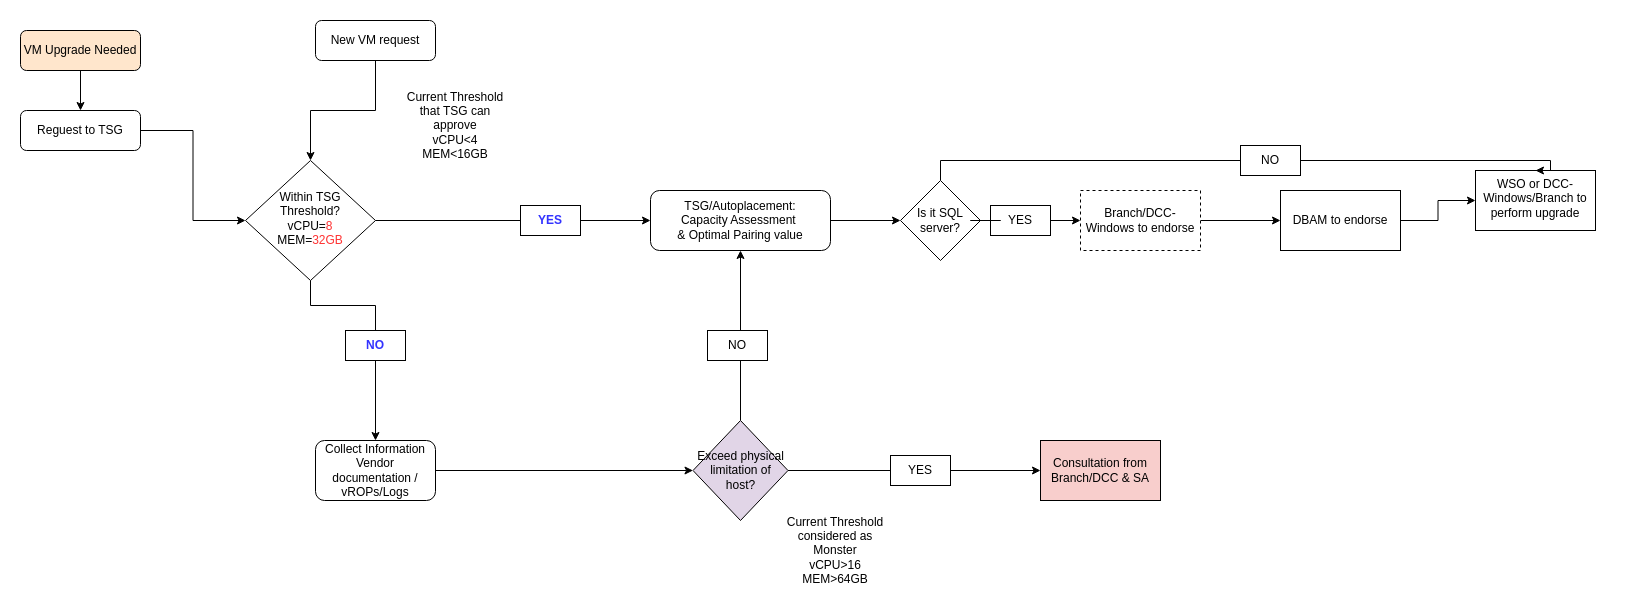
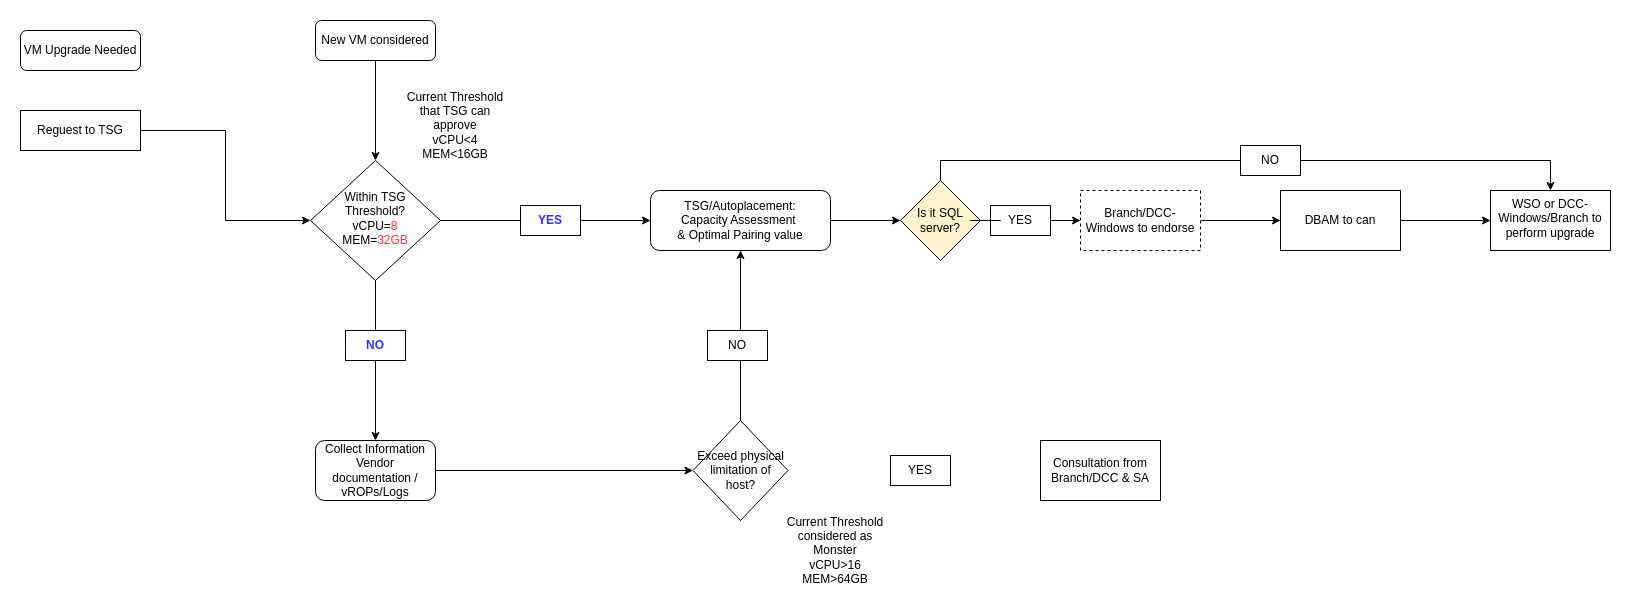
node "New VM request": label "New VM request" -> "New VM considered"
node "VM Upgrade Needed": fillcolor #ffe6cc -> #ffffff
edge "VM Upgrade Needed" -> "Reguest to TSG": removed
node "Reguest to TSG": shape rounded rectangle -> rectangle
node "WSO or DCC-Windows/Branch to perform upgrade": moved (1536, 201) -> (1551, 221)
node "Within TSG Threshold? vCPU=8 MEM=32GB": moved (311, 221) -> (376, 221)
node "Is it SQL server?": fillcolor #ffffff -> #fff2cc
node "DBAM to endorse": label "DBAM to endorse" -> "DBAM to can"
node "Exceed physical limitation of host?": fillcolor #e1d5e7 -> #ffffff
edge "Exceed physical limitation of host?" -> "Consultation from Branch/DCC & SA": removed
node "Consultation from Branch/DCC & SA": fillcolor #f8cecc -> #ffffff
